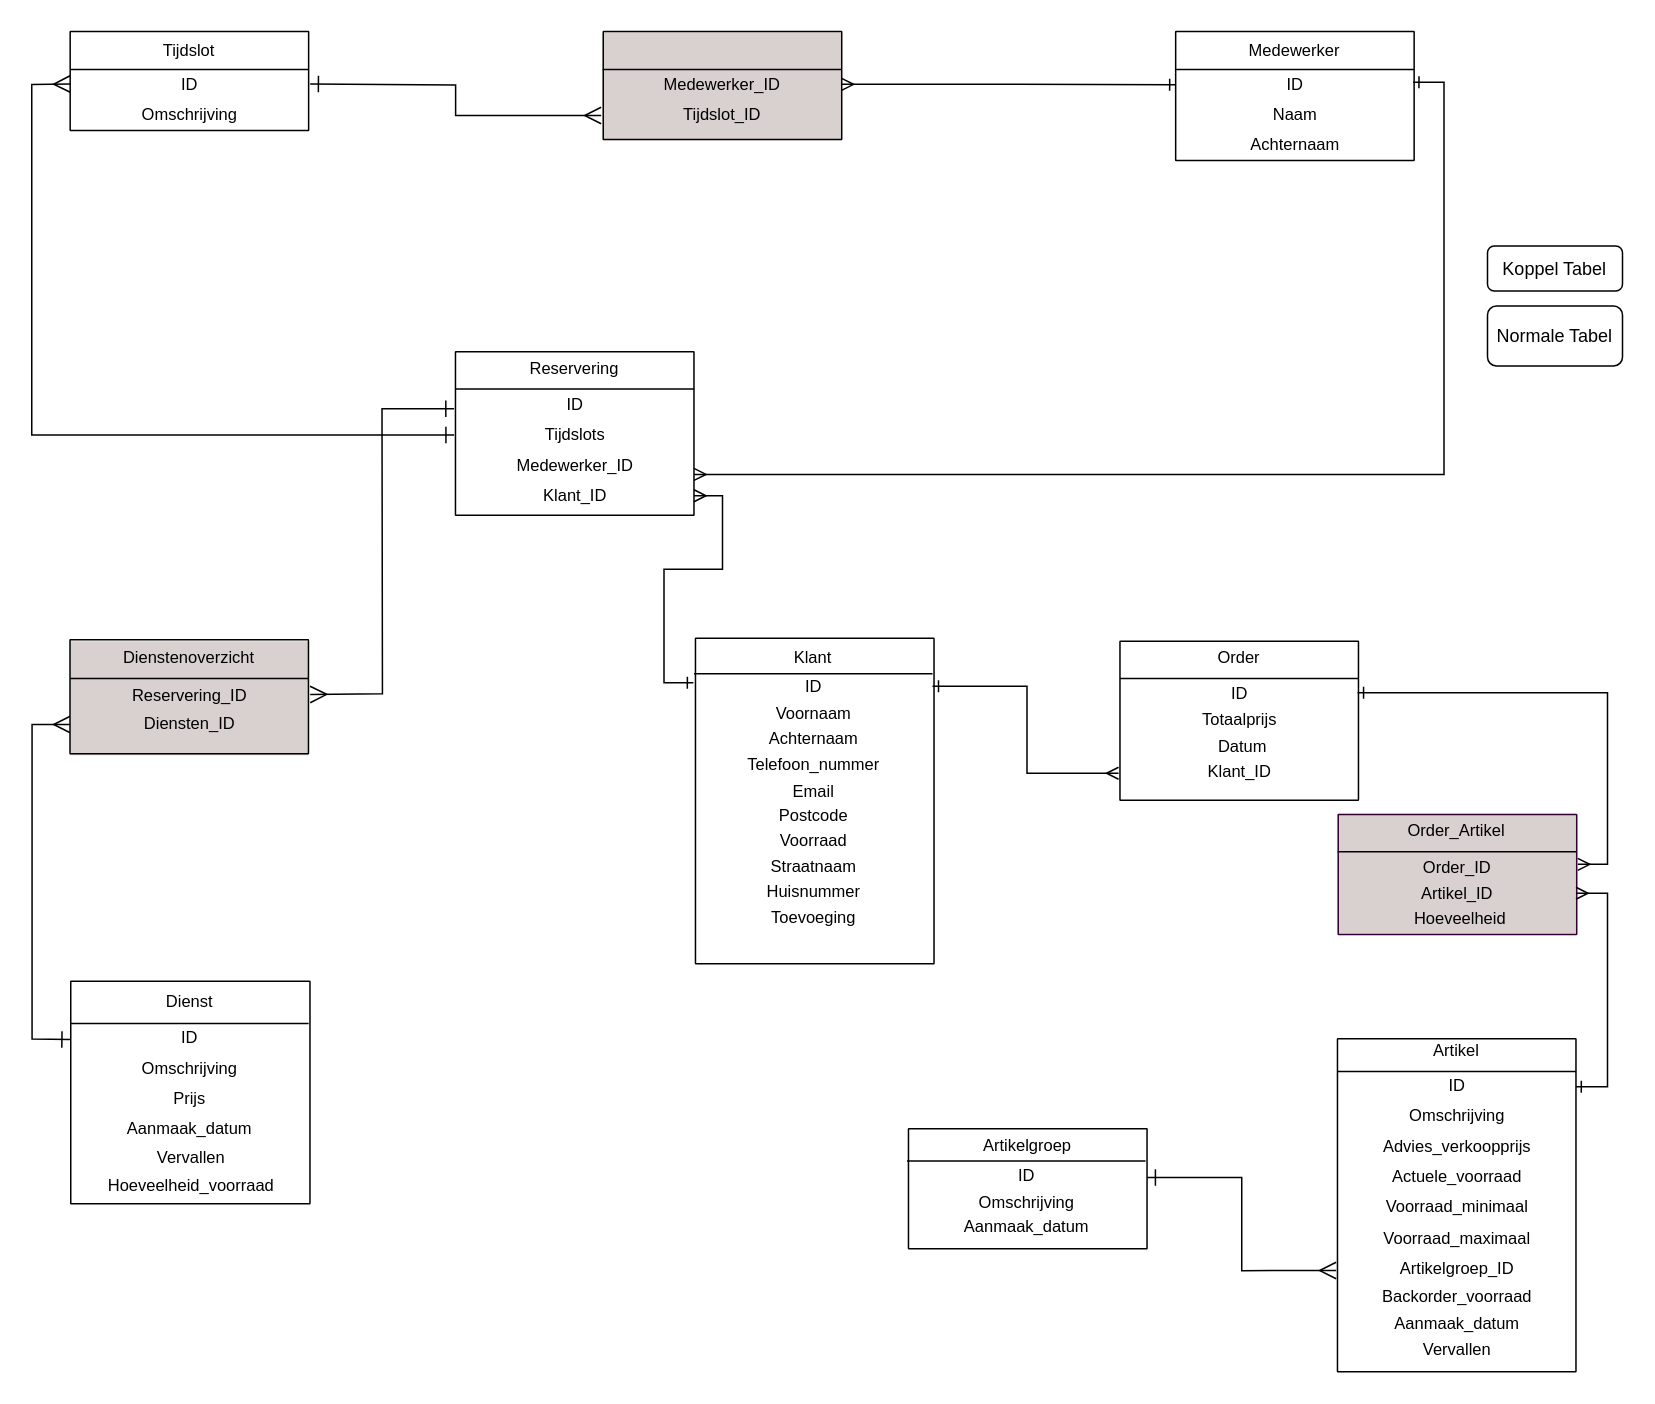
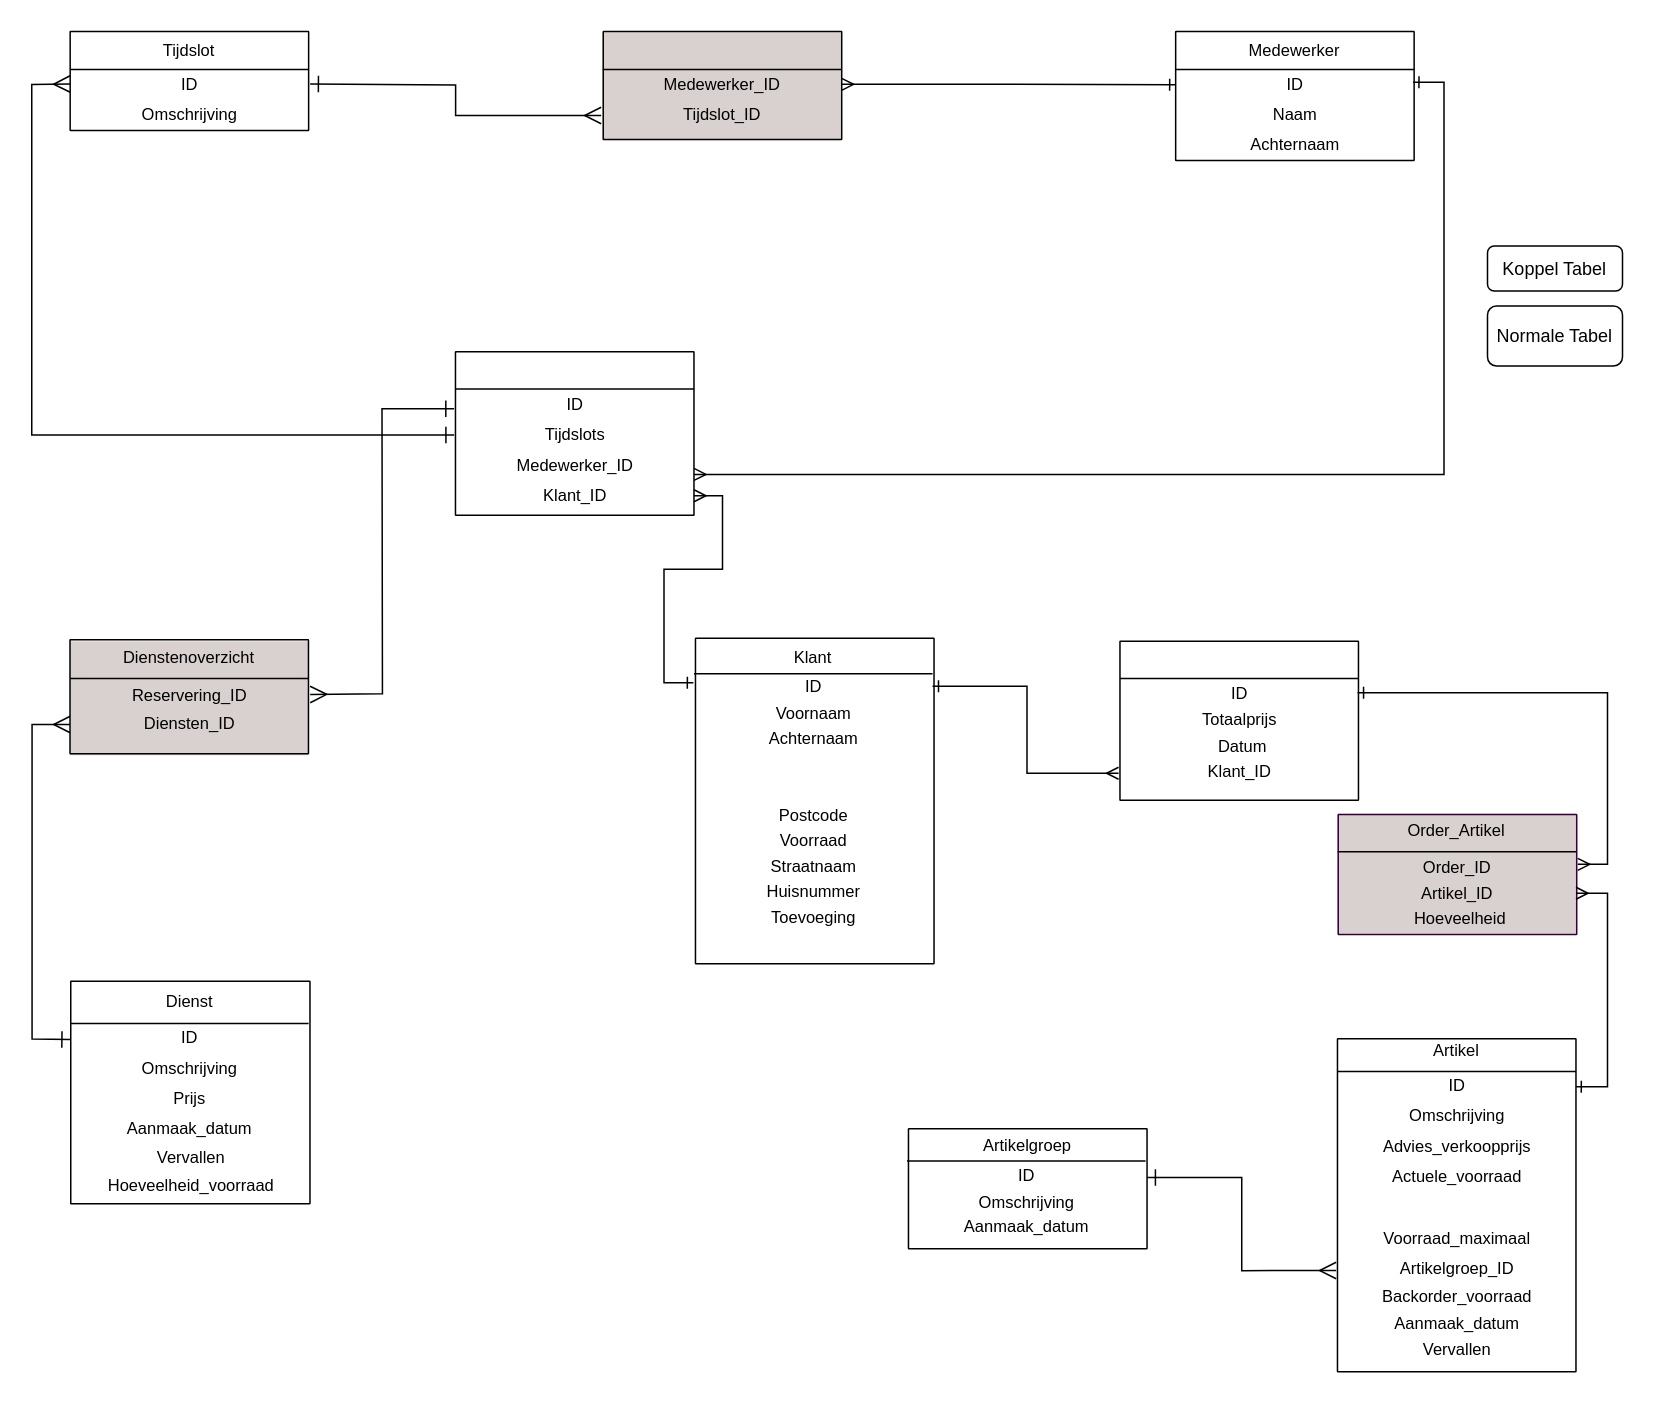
node "Reservering": removed
node "Order": removed
node "Telefoon_nummer": removed
node "Email": removed
node "Voorraad_minimaal": removed
